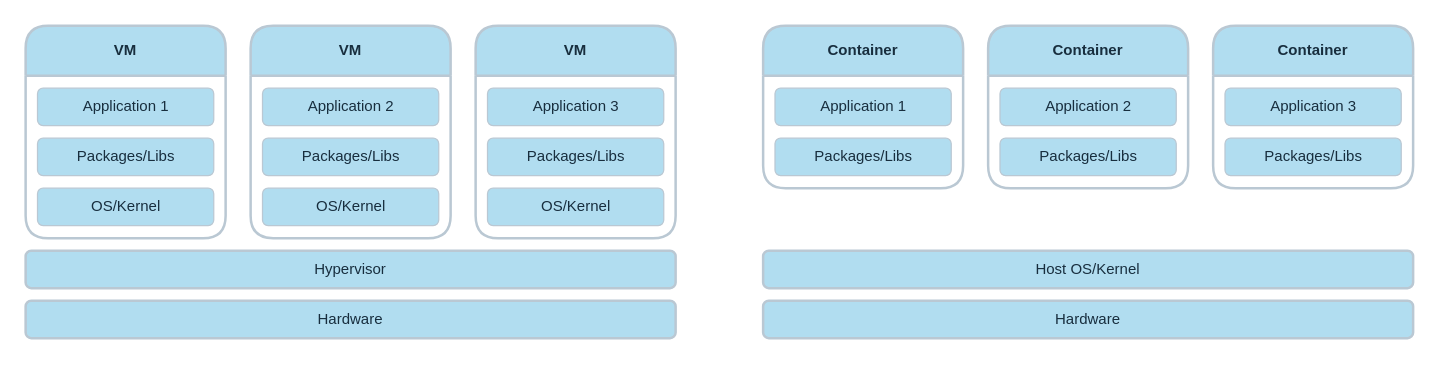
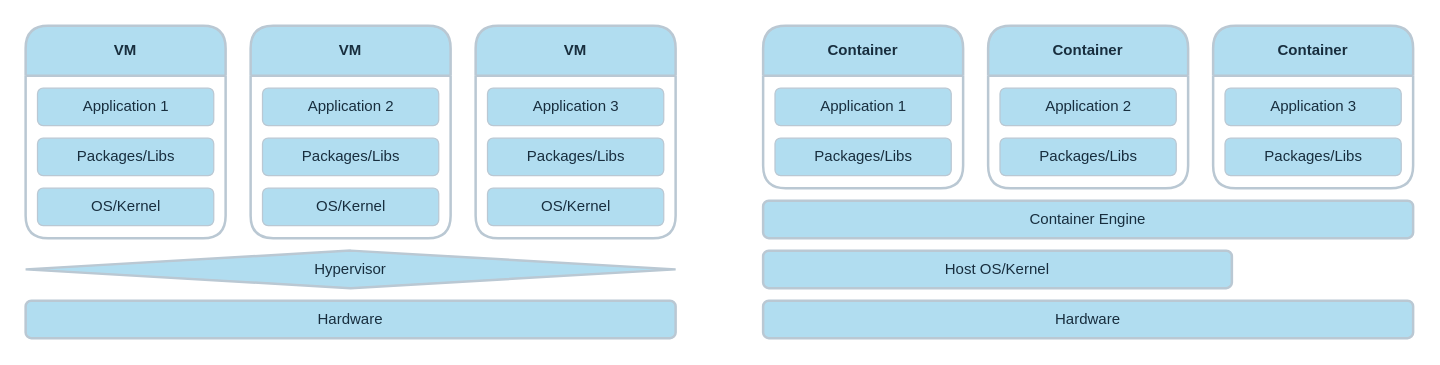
node "Container Engine": added
node "Hypervisor": shape rounded rectangle -> diamond
node "Host OS/Kernel": size 650x38 -> 469x38
